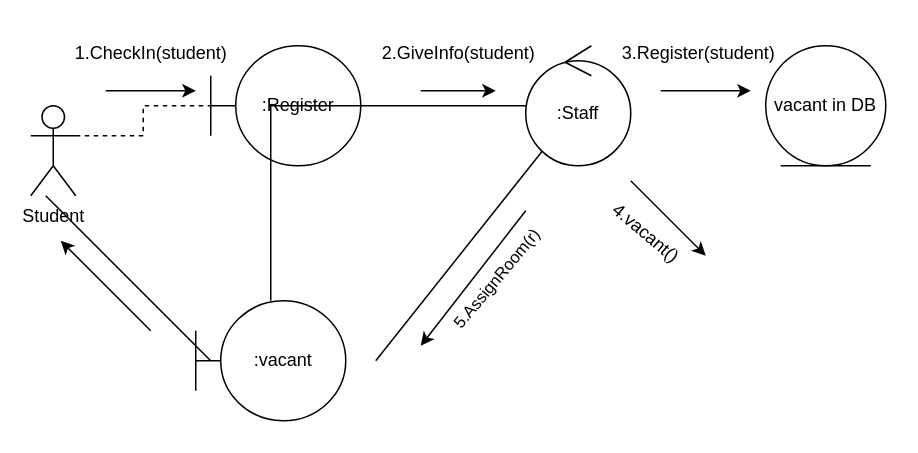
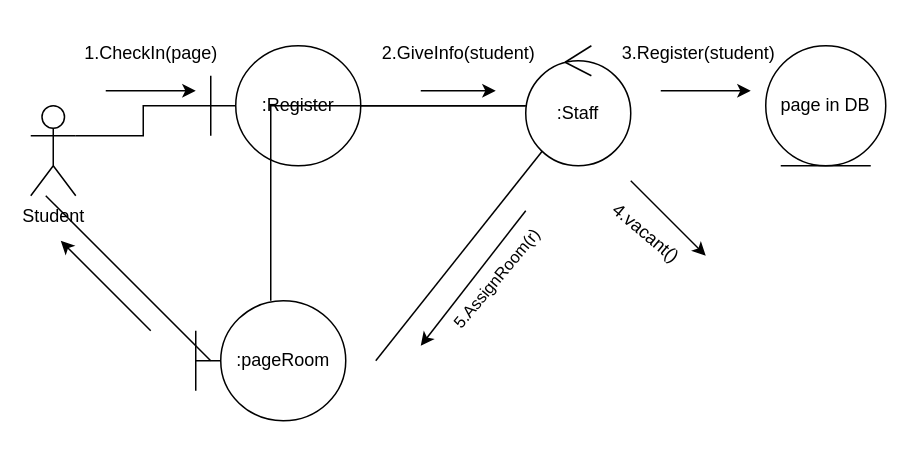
node "1.CheckIn(student)": label "1.CheckIn(student)" -> "1.CheckIn(page)"
edge ":Register" -- ":Staff": added
node "vacant in DB": label "vacant in DB" -> "page in DB"
edge ":Register" -- "Student": style dashed -> solid
node ":vacant": label ":vacant" -> ":pageRoom"
